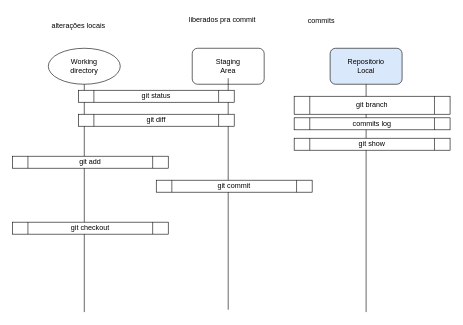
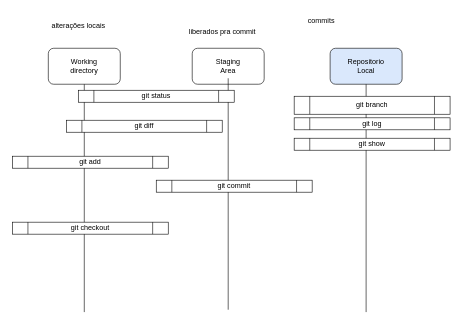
node "liberados pra commit": moved (222, 20) -> (222, 32)
node "Working directory": shape ellipse -> rounded rectangle
node "git diff": moved (156, 120) -> (144, 126)
node "commits log": label "commits log" -> "git log"
